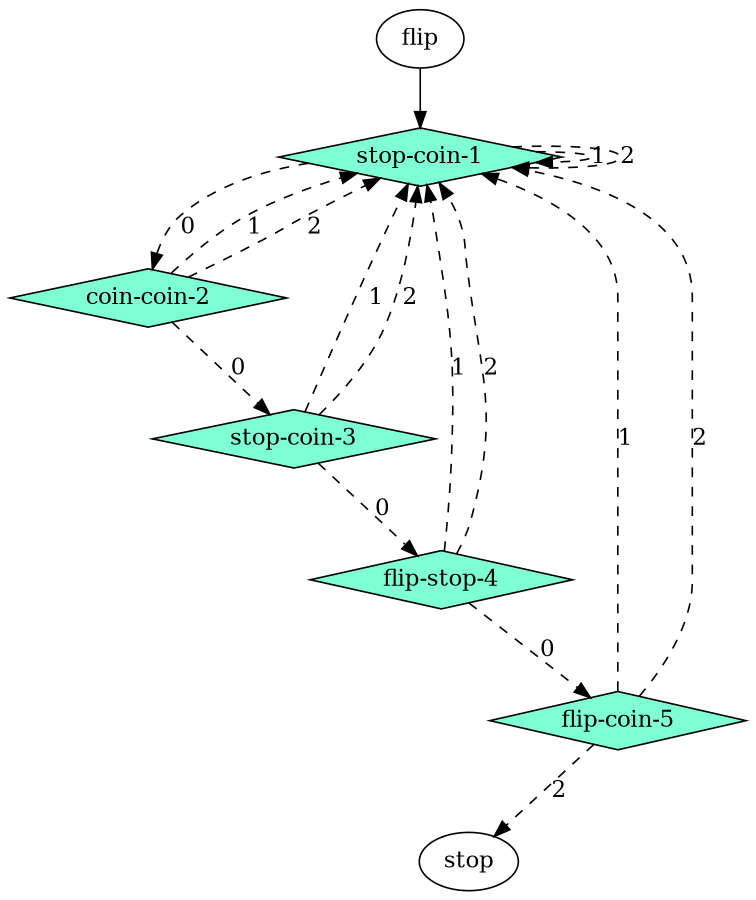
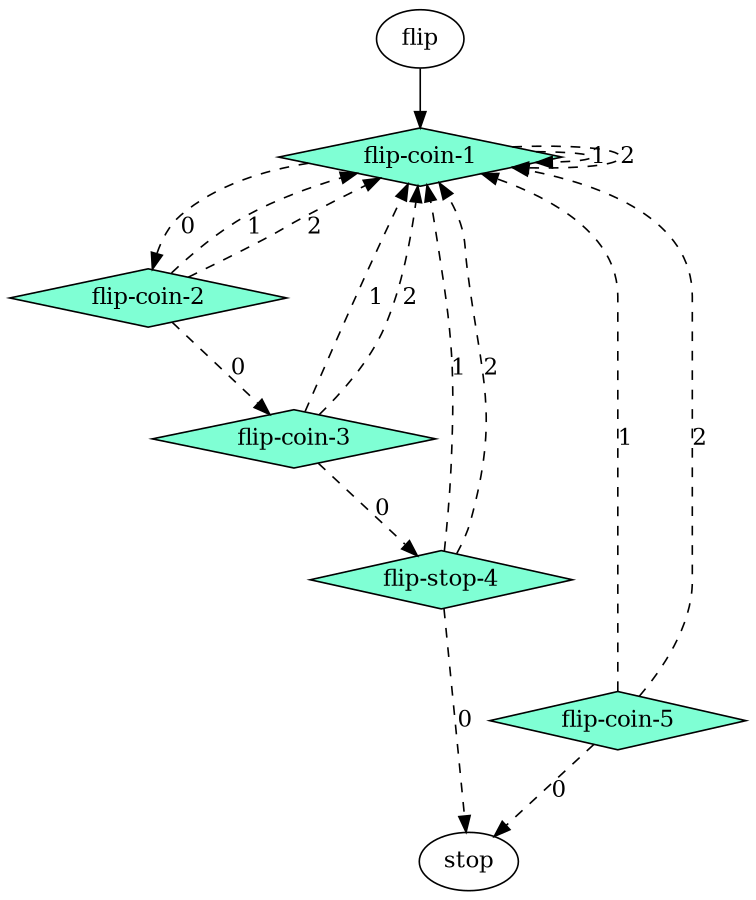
node "stop-coin-1": label "stop-coin-1" -> "flip-coin-1"
node "coin-coin-2": label "coin-coin-2" -> "flip-coin-2"
node "stop-coin-3": label "stop-coin-3" -> "flip-coin-3"
edge "flip-stop-4" -> "flip-coin-5": now "flip-stop-4" -> "stop"
edge "flip-coin-5" -> "stop": label "2" -> "0"
